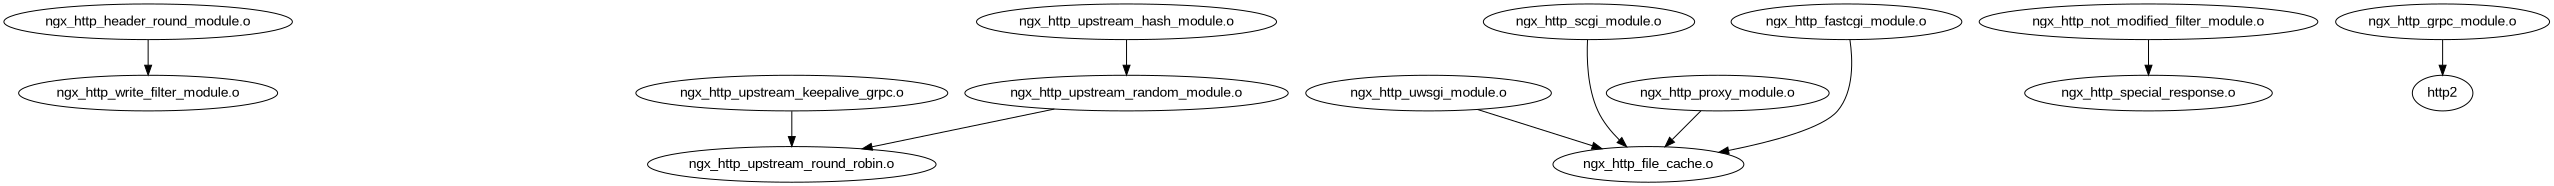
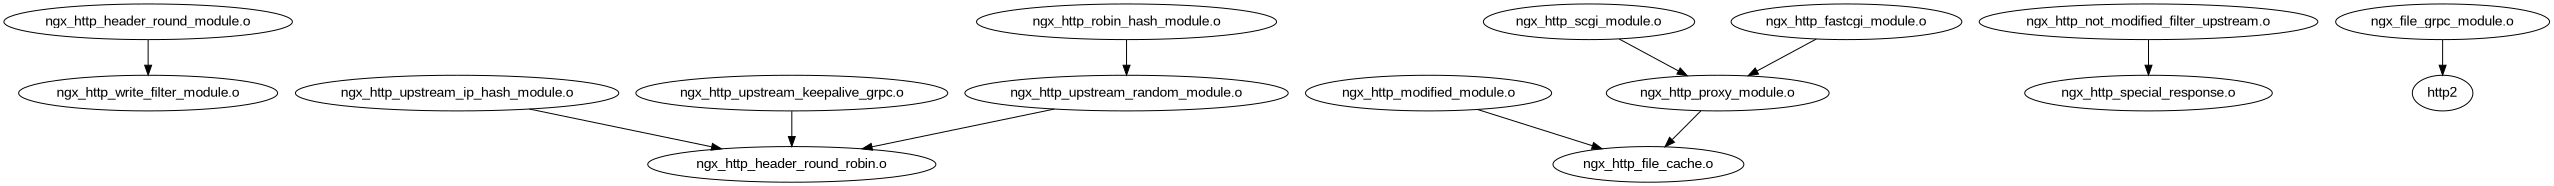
node "ngx_http_upstream_hash_module.o": label "ngx_http_upstream_hash_module.o" -> "ngx_http_robin_hash_module.o"
node "ngx_http_not_modified_filter_module.o": label "ngx_http_not_modified_filter_module.o" -> "ngx_http_not_modified_filter_upstream.o"
node "ngx_http_grpc_module.o": label "ngx_http_grpc_module.o" -> "ngx_file_grpc_module.o"
node "ngx_http_upstream_ip_hash_module.o": added
node "ngx_http_uwsgi_module.o": label "ngx_http_uwsgi_module.o" -> "ngx_http_modified_module.o"
edge "ngx_http_scgi_module.o" -> "ngx_http_file_cache.o": now "ngx_http_scgi_module.o" -> "ngx_http_proxy_module.o"
edge "ngx_http_fastcgi_module.o" -> "ngx_http_file_cache.o": now "ngx_http_fastcgi_module.o" -> "ngx_http_proxy_module.o"
node "ngx_http_upstream_round_robin.o": label "ngx_http_upstream_round_robin.o" -> "ngx_http_header_round_robin.o"
